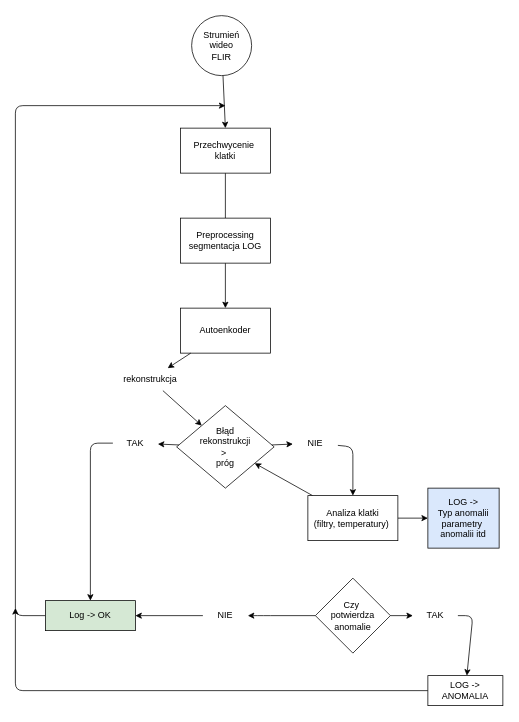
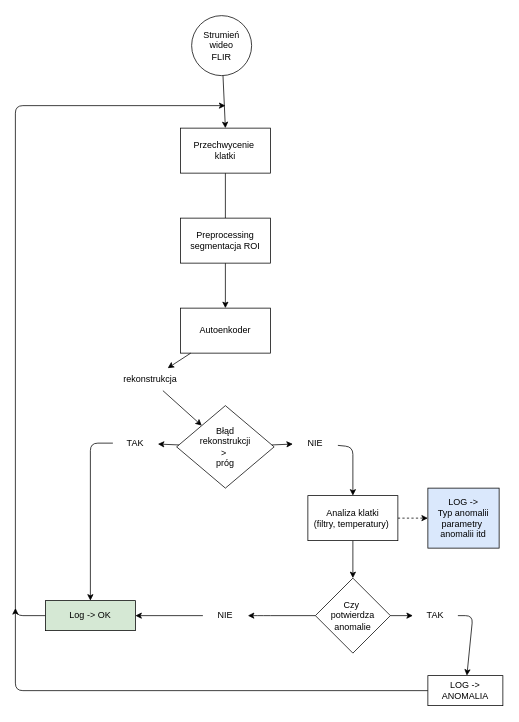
node "Preprocessing segmentacja LOG": label "Preprocessing segmentacja LOG" -> "Preprocessing segmentacja ROI"
edge "Analiza klatki (filtry, temperatury)" -> "Błąd rekonstrukcji > próg": now "Analiza klatki (filtry, temperatury)" -> "Czy potwierdza anomalie"
edge "Analiza klatki (filtry, temperatury)" -> "LOG -> Typ anomalii parametry anomalii itd": style solid -> dashed
